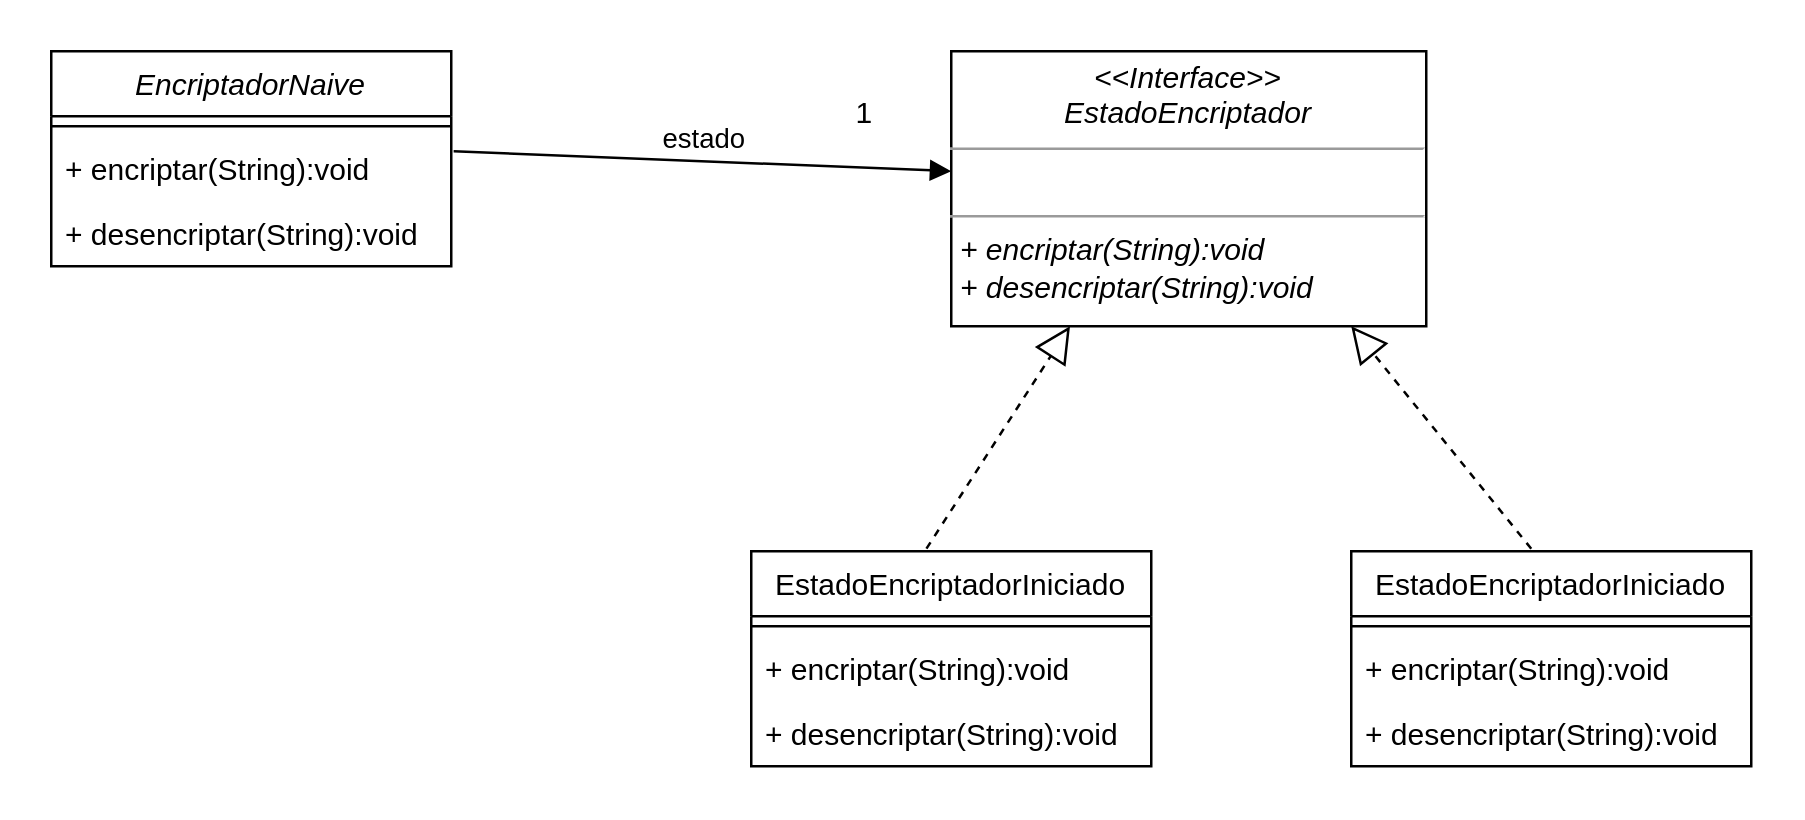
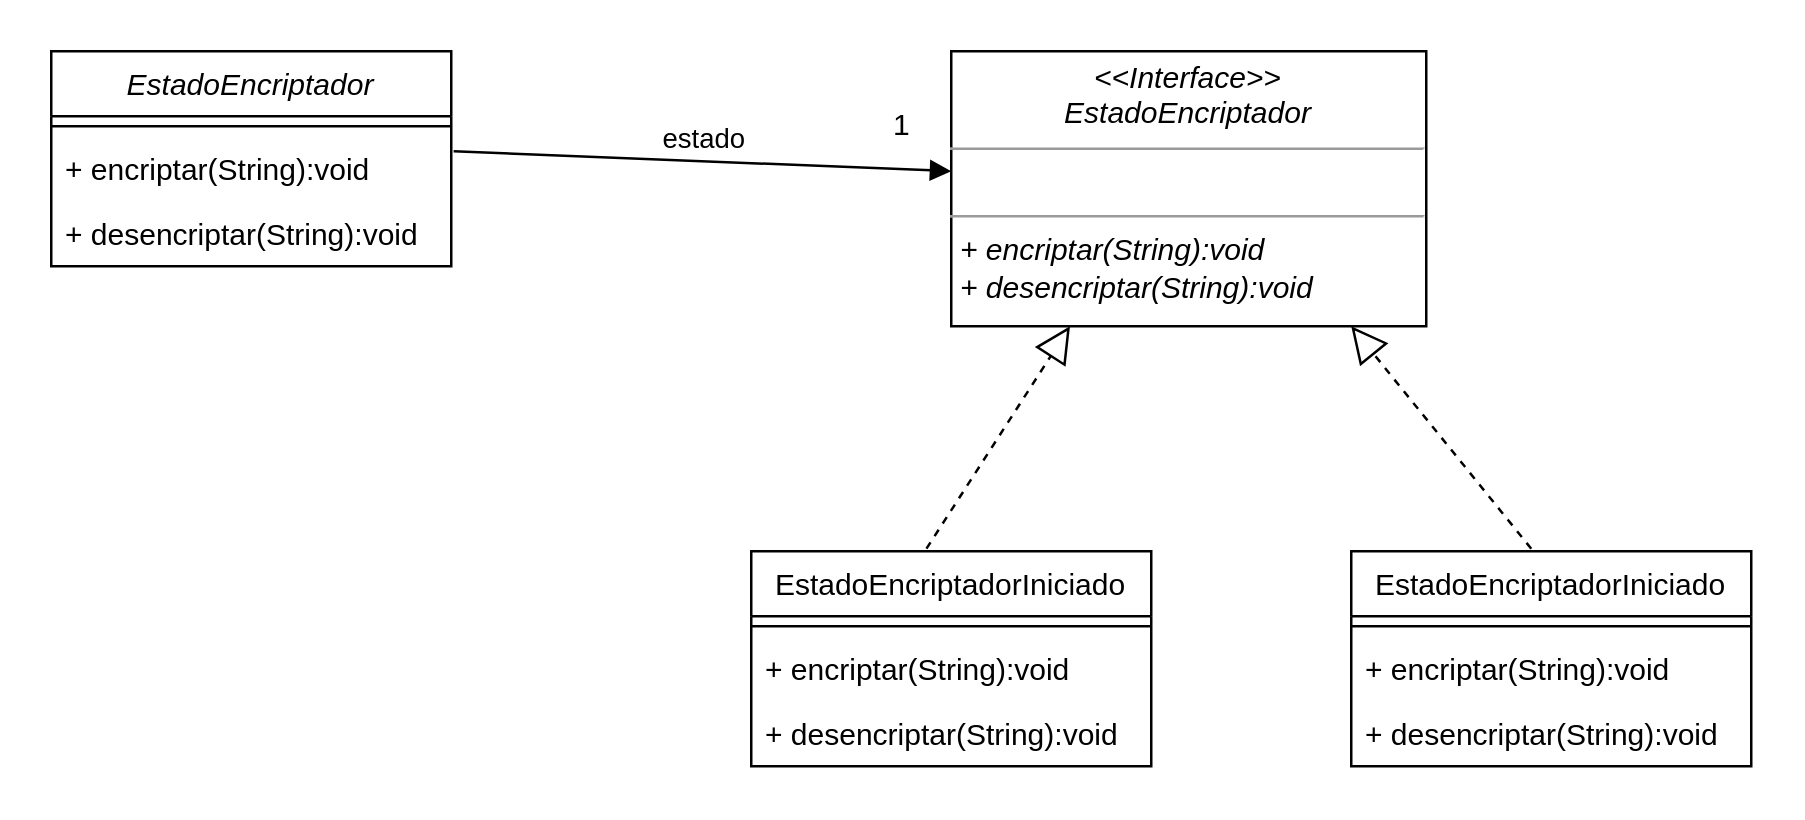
node "EncriptadorNaive": label "EncriptadorNaive" -> "EstadoEncriptador"
node "1": moved (864, 114) -> (901, 126)
